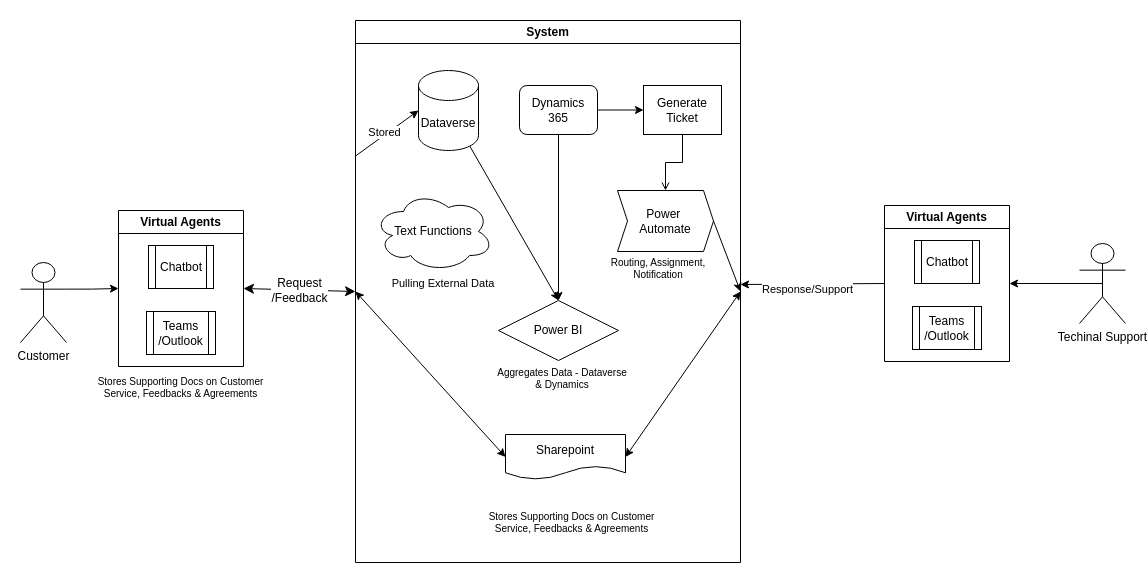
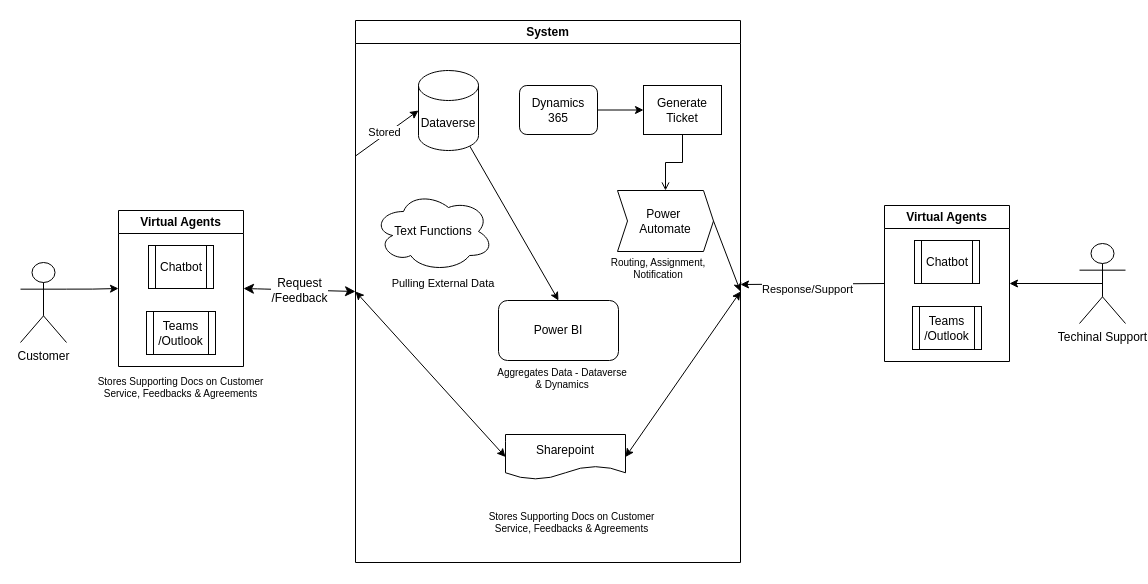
edge "Dynamics 365" -> "Power BI": removed
node "Power BI": shape diamond -> rounded rectangle
